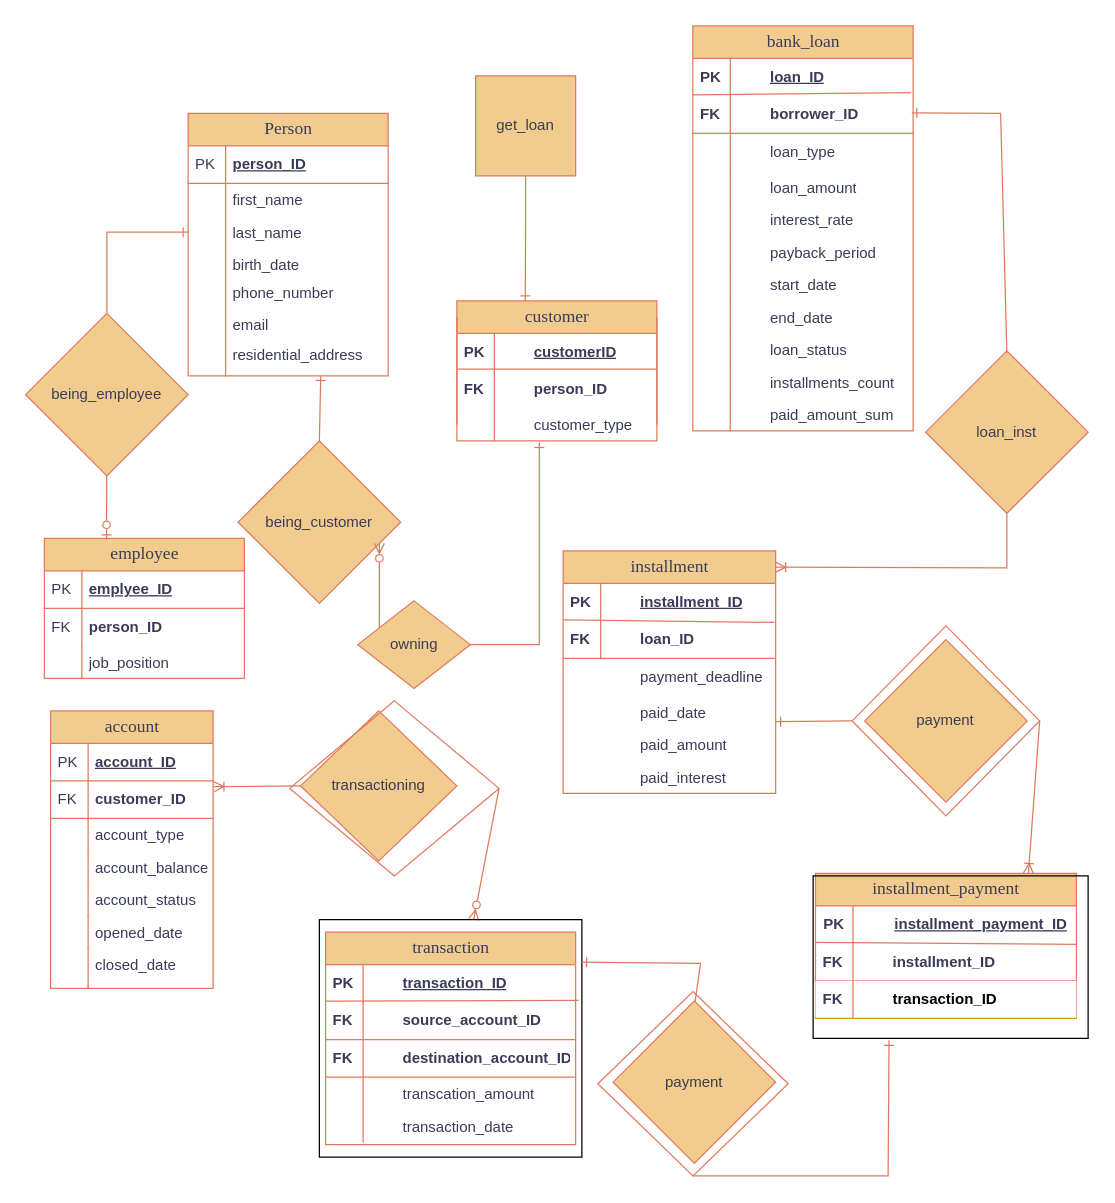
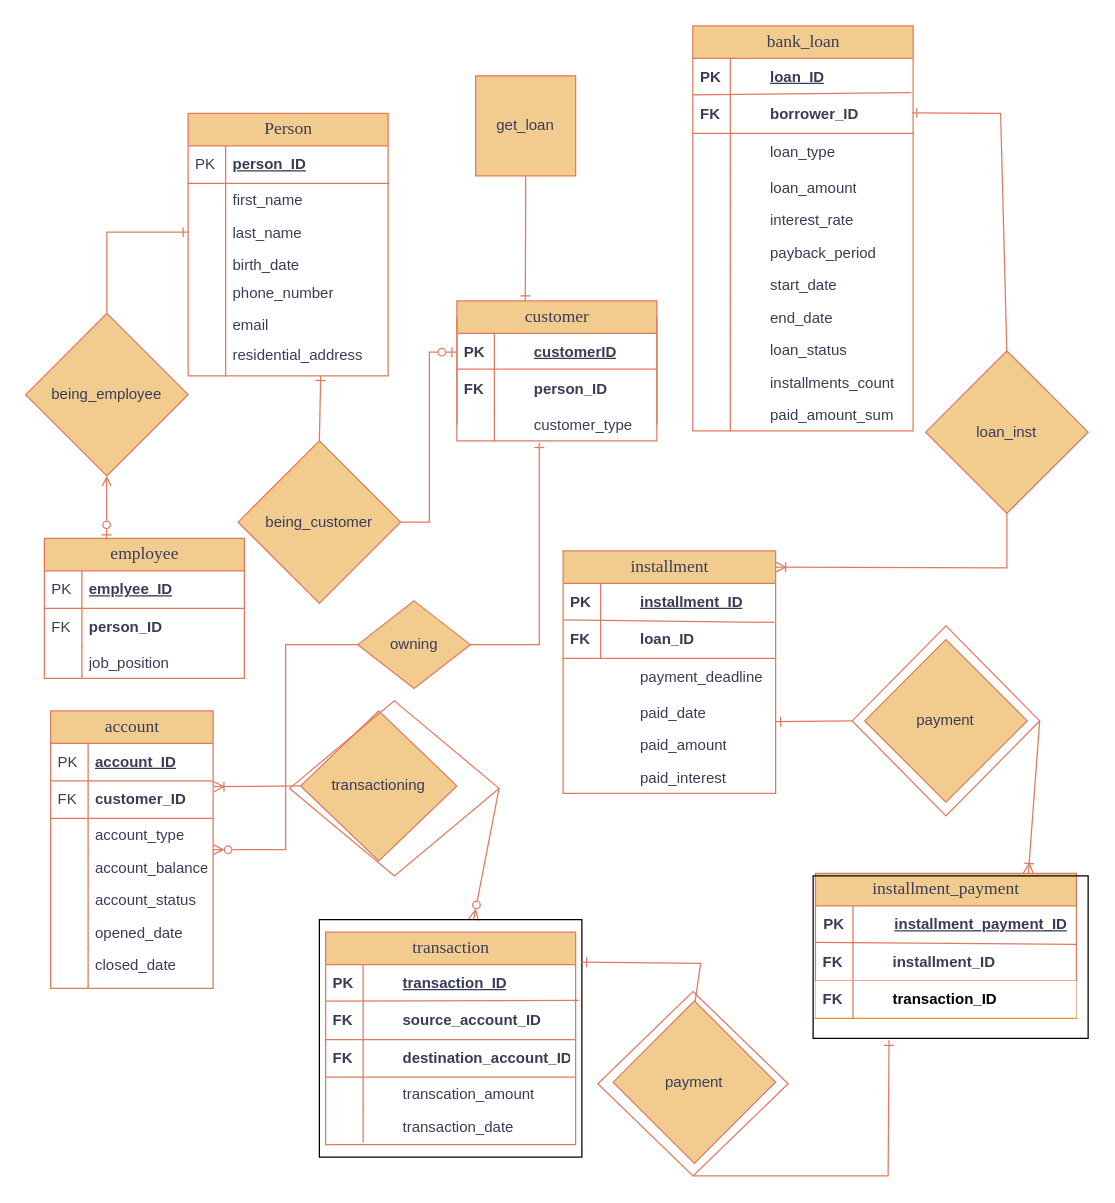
edge "being_customer" -> "customerID": added
edge "being_employee" -> "employee": arrowhead none -> open
edge "owning" -> "being_customer": now "owning" -> "account"
